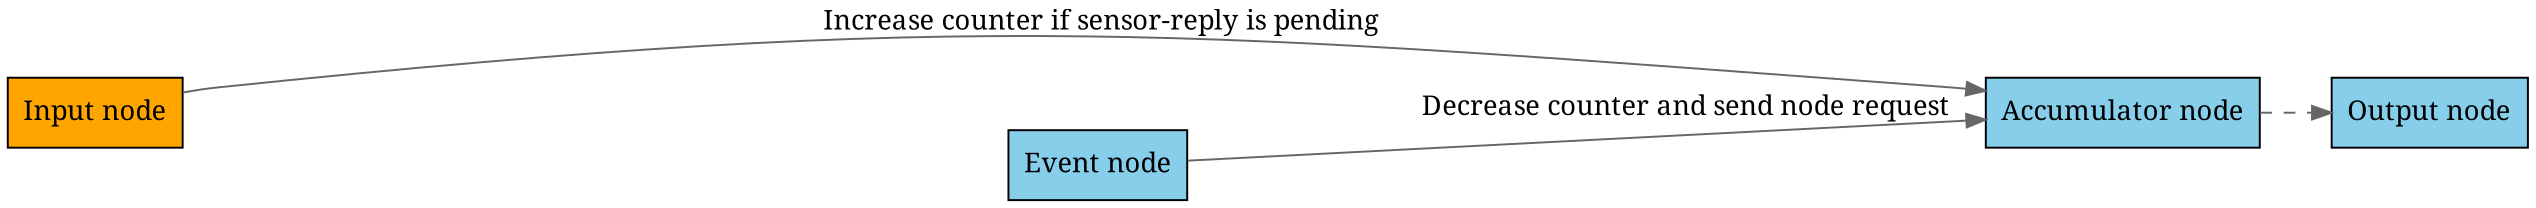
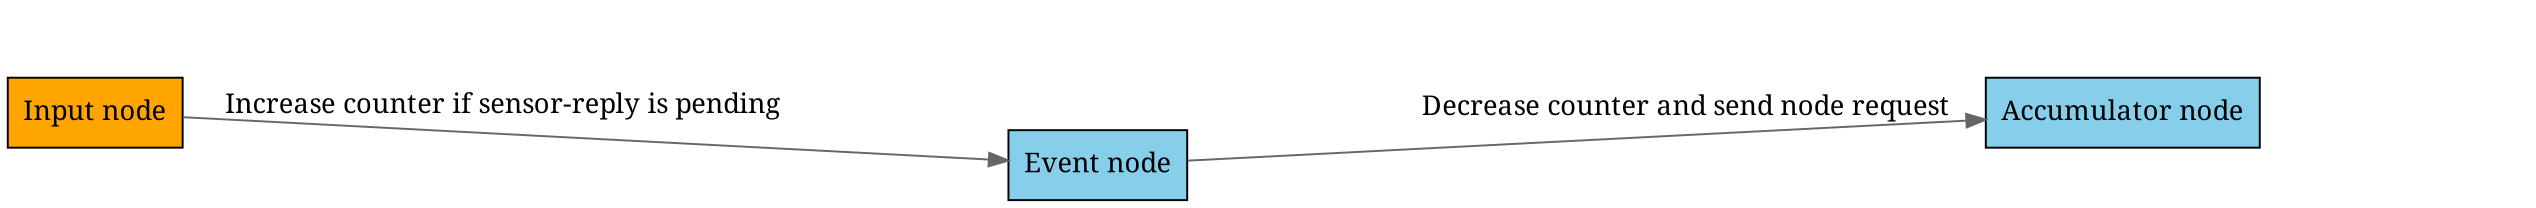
edge "Input node" -> "Accumulator node": now "Input node" -> "Event node"
node "Output node": removed
